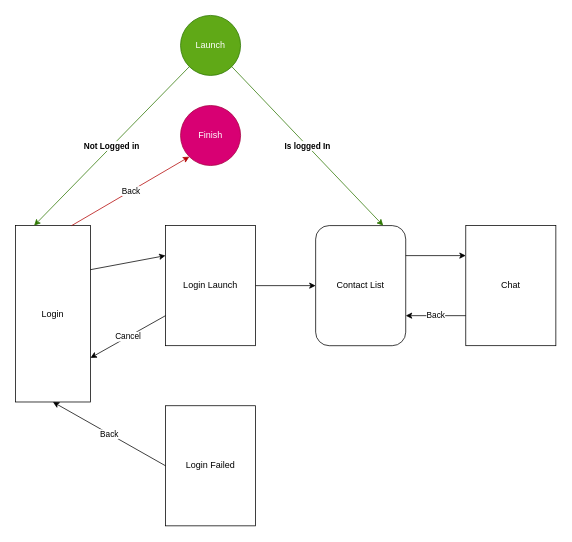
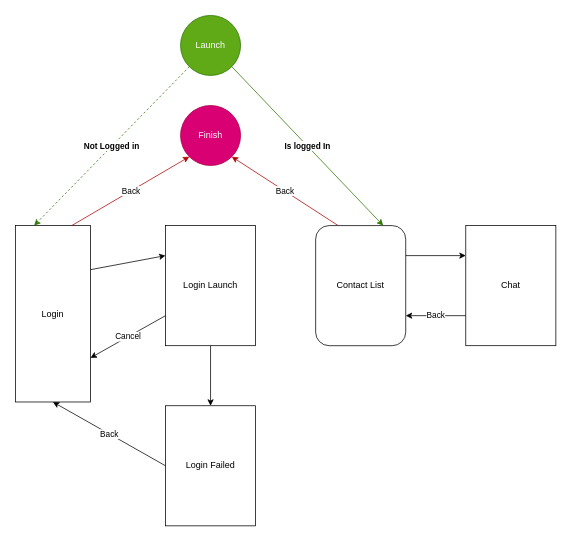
edge "Launch" -> "Login": style solid -> dashed
edge "Contact List" -> "Finish": added, label "Back"
edge "Login Launch" -> "Contact List": removed
edge "Login Launch" -> "Login Failed": added
